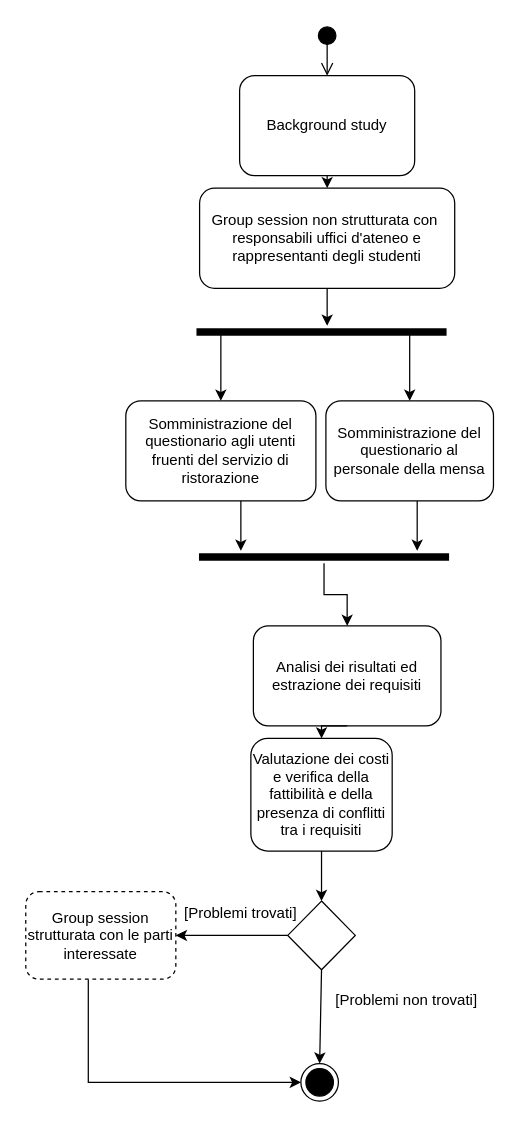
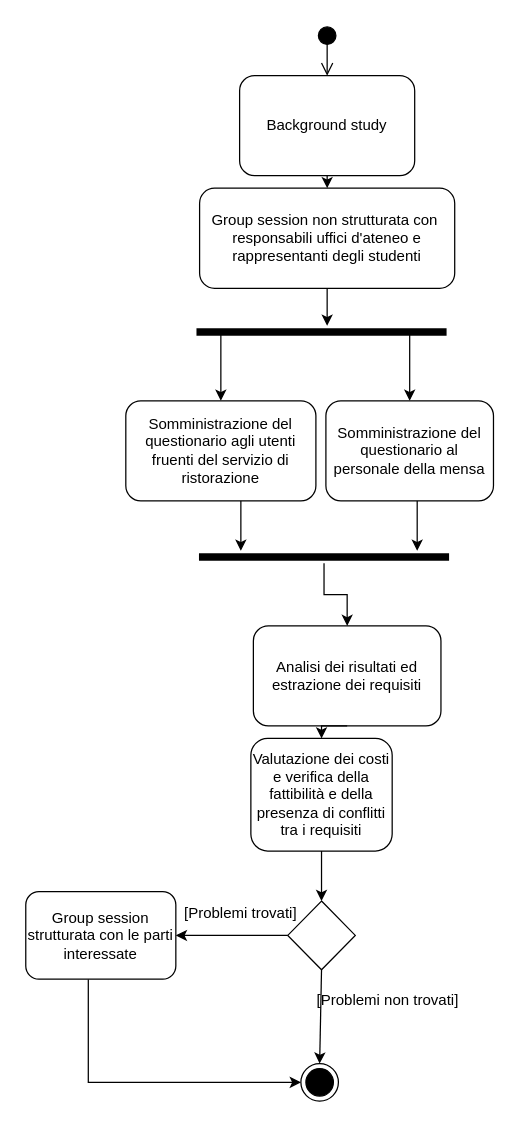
node "Group session strutturata con le parti interessate": style dashed -> solid
node "[Problemi non trovati]": moved (414, 1001) -> (396, 1001)
